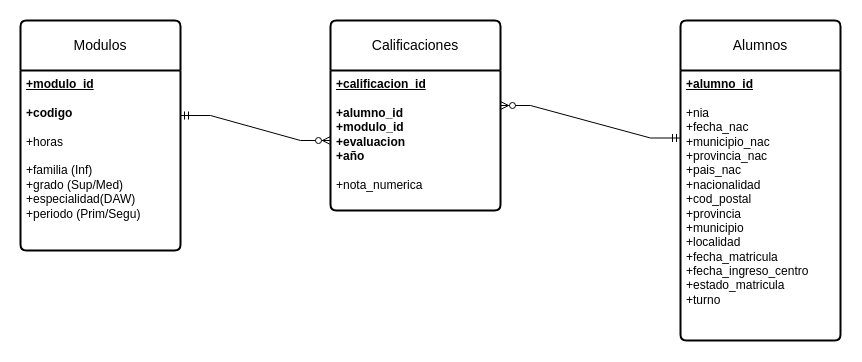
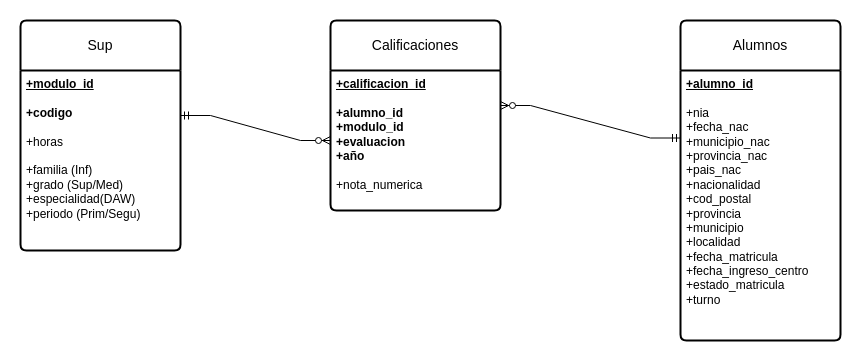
node "Modulos": label "Modulos" -> "Sup"
